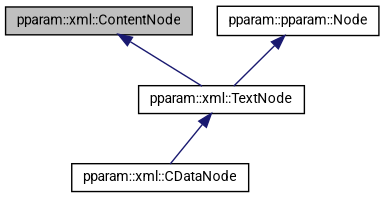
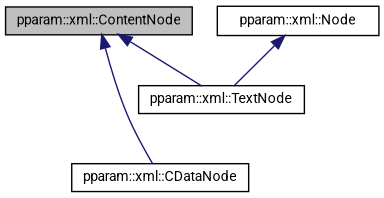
node "pparam::pparam::Node": label "pparam::pparam::Node" -> "pparam::xml::Node"
edge "pparam::xml::CDataNode" -> "pparam::xml::TextNode": now "pparam::xml::CDataNode" -> "pparam::xml::ContentNode"
